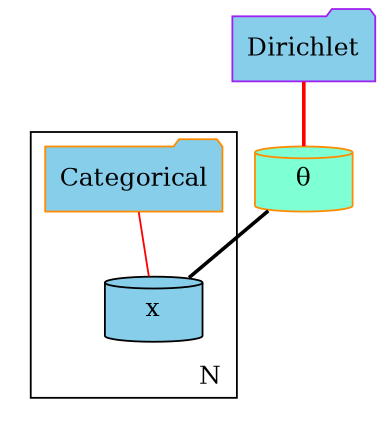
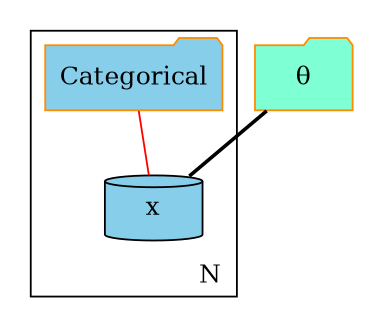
node "Dirichlet": removed
node "θ": shape cylinder -> folder
